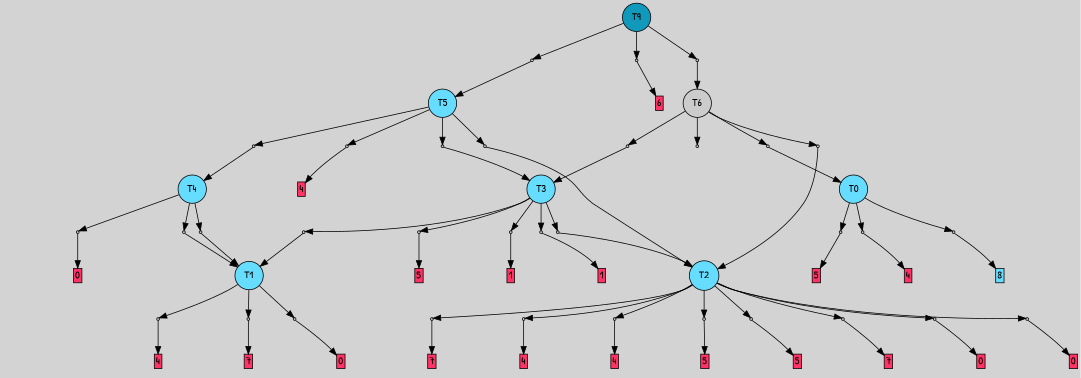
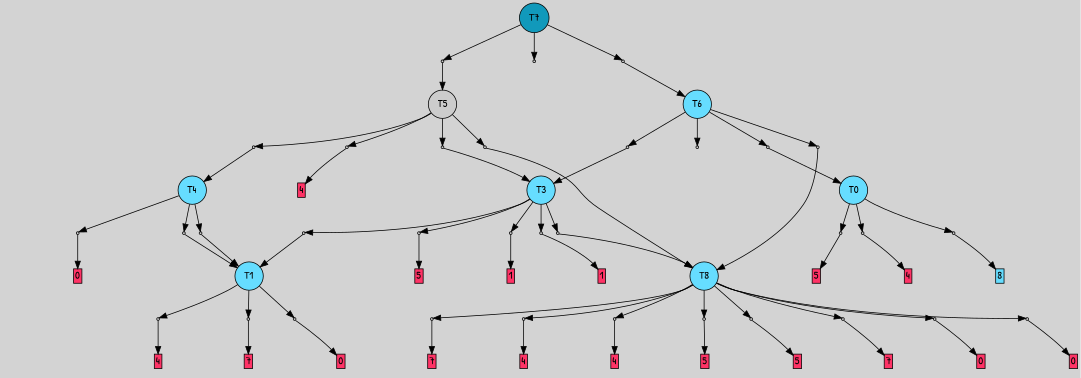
node "T9": label "T9" -> "T7"
node "T5": fillcolor #66ddff -> #cccccc
node "6": removed
node "T6": fillcolor #cccccc -> #66ddff
node "T2": label "T2" -> "T8"
